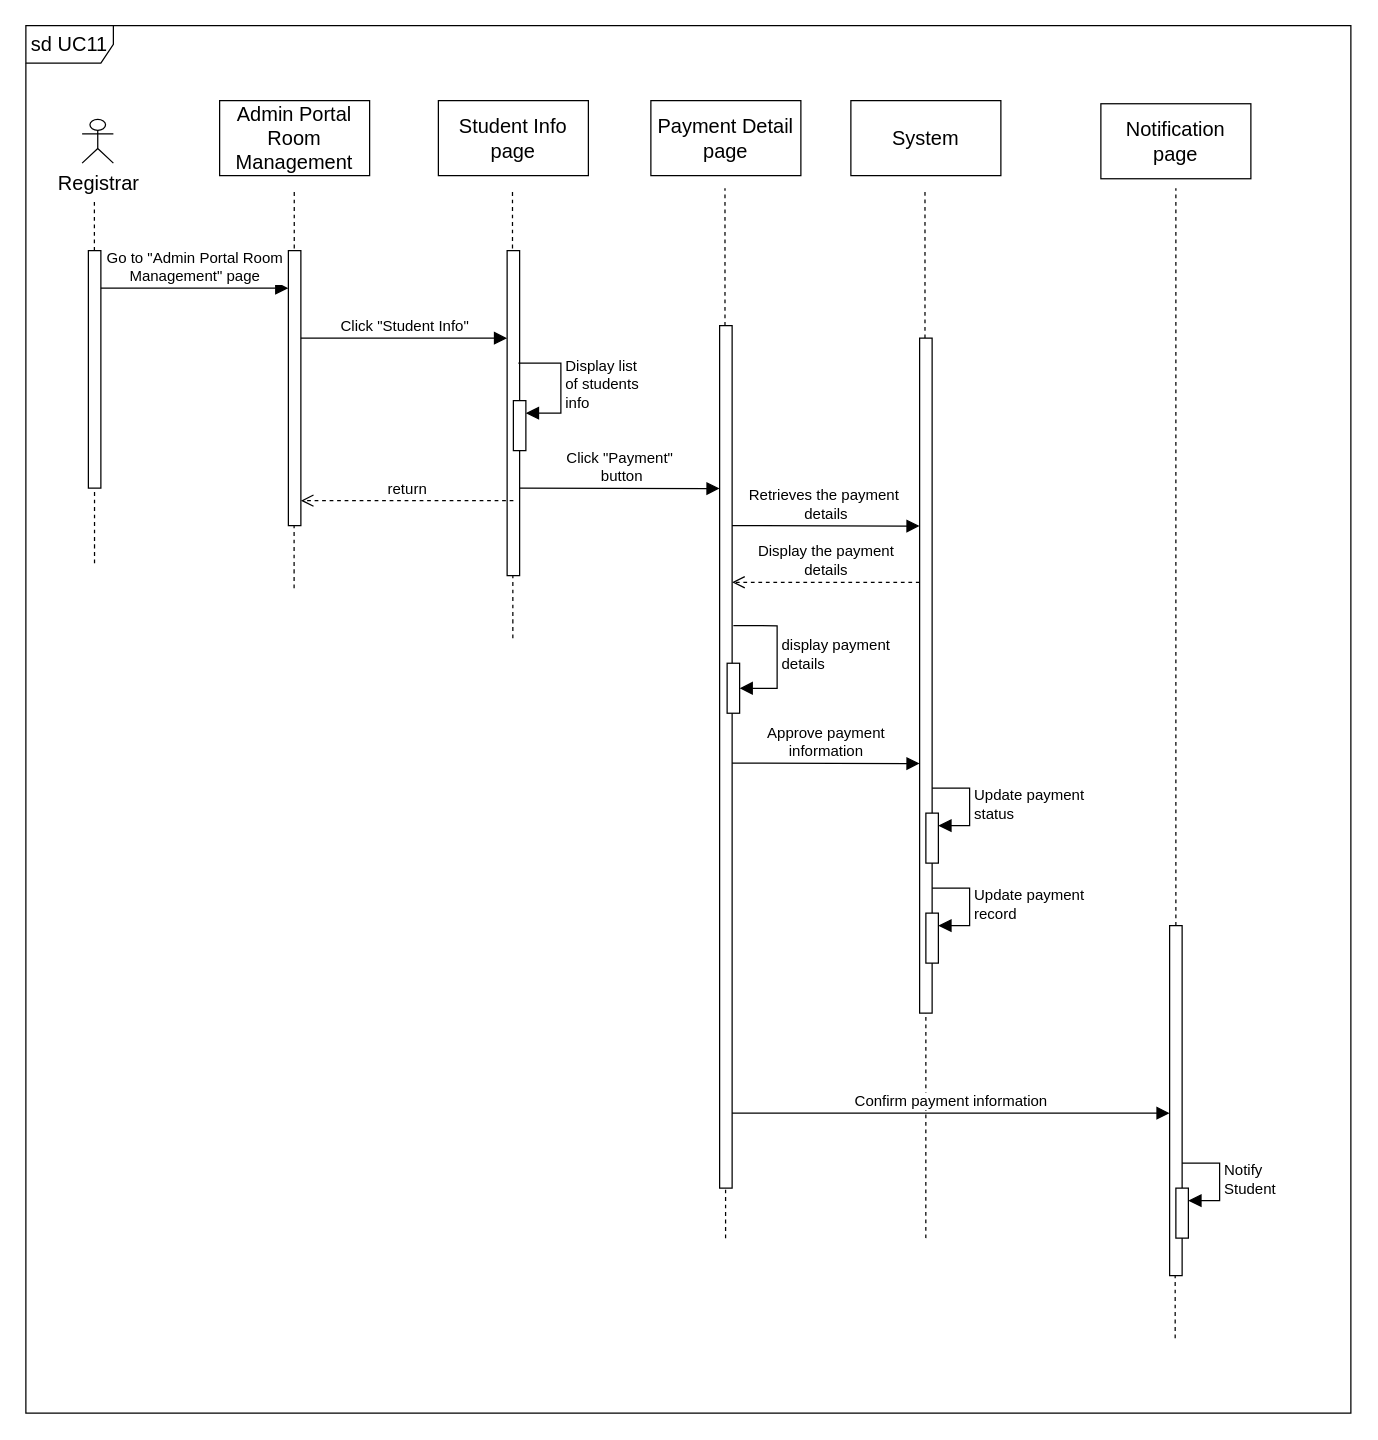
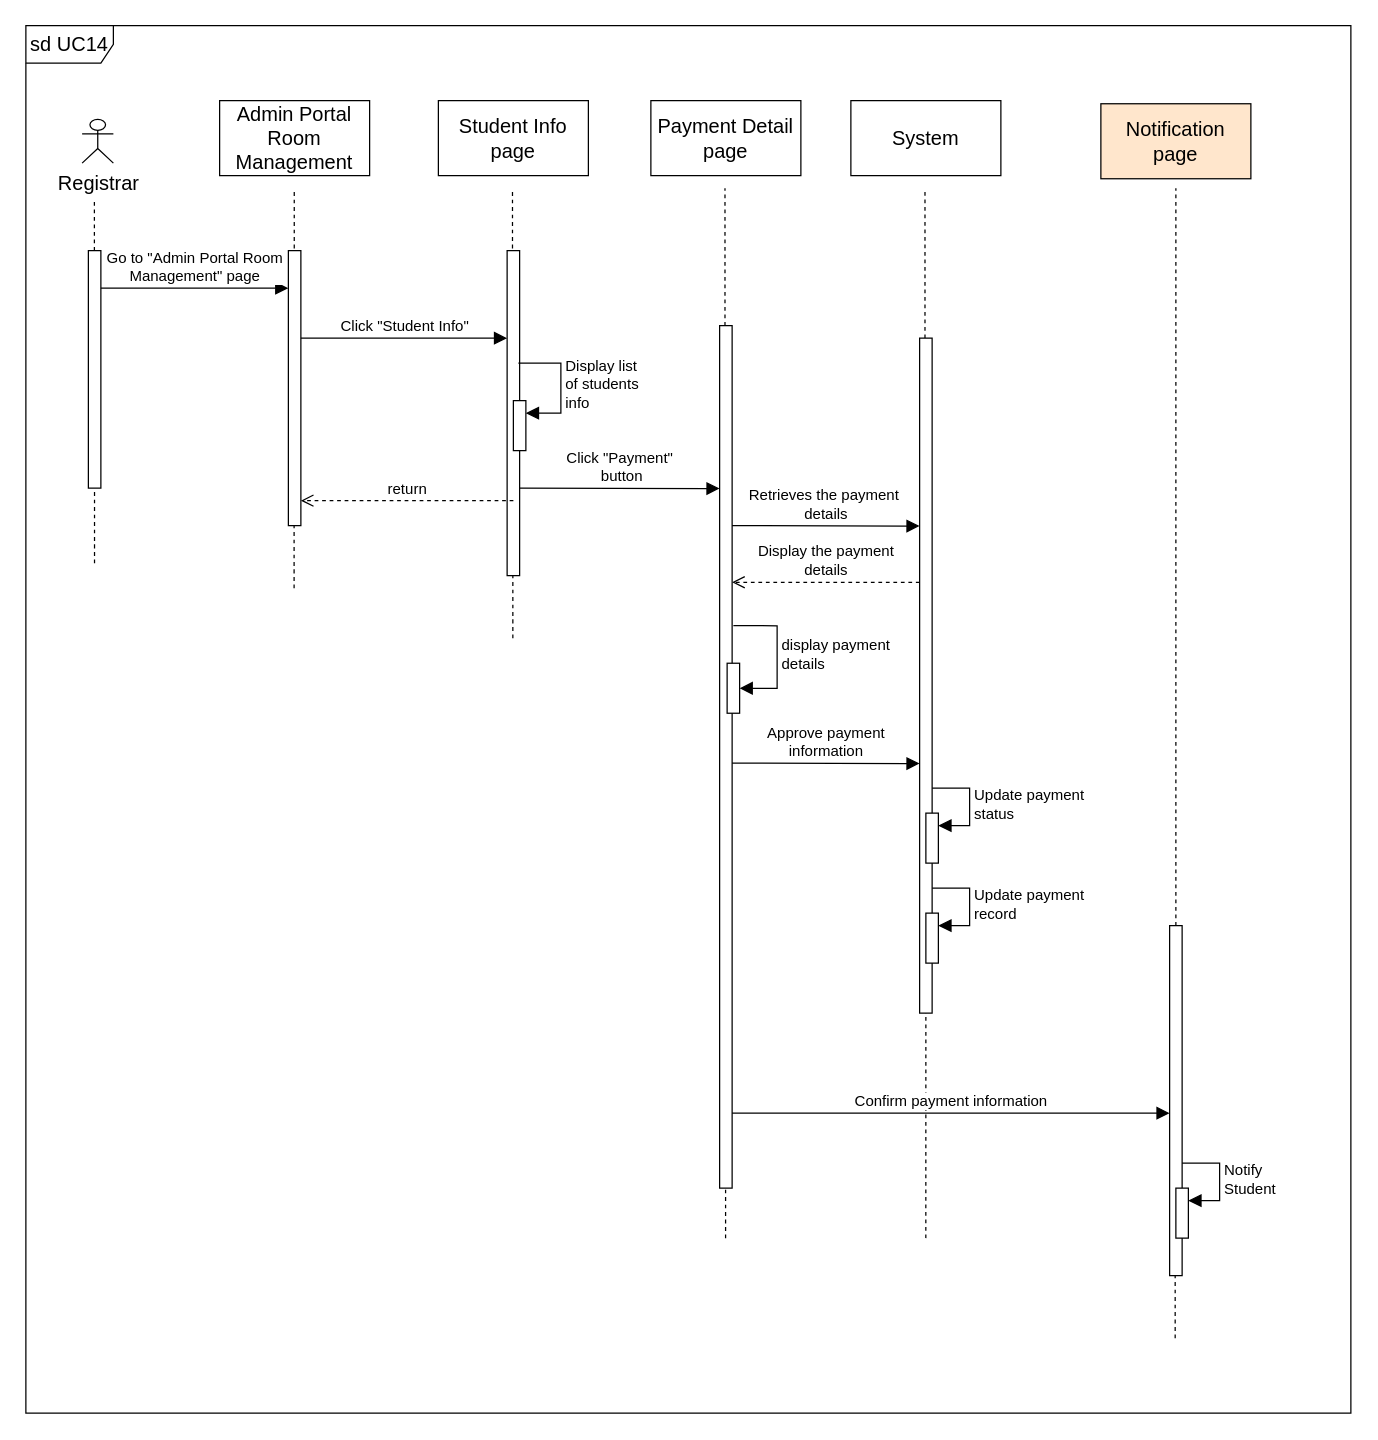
node "sd UC11": label "sd UC11" -> "sd UC14"
node "Notification page": fillcolor #ffffff -> #ffe6cc
